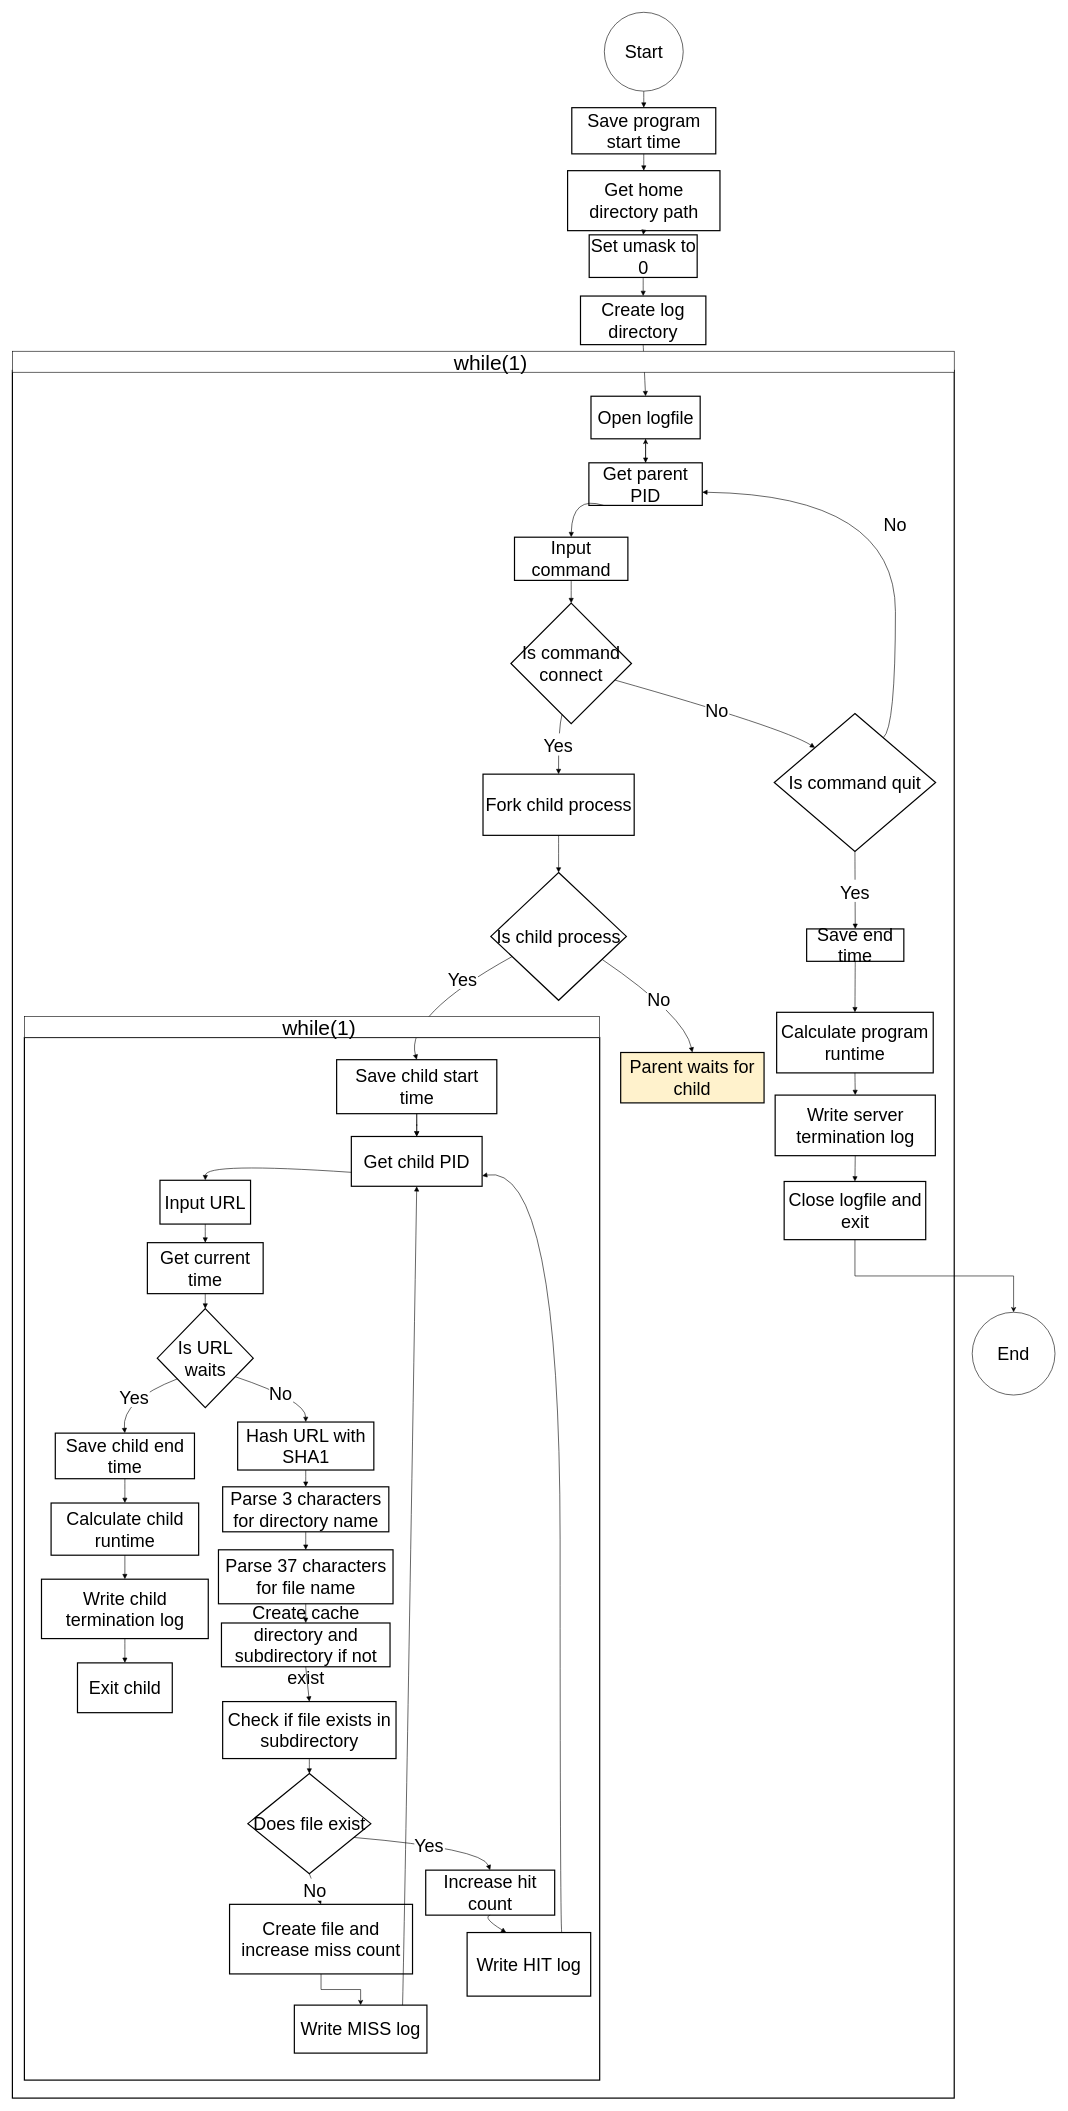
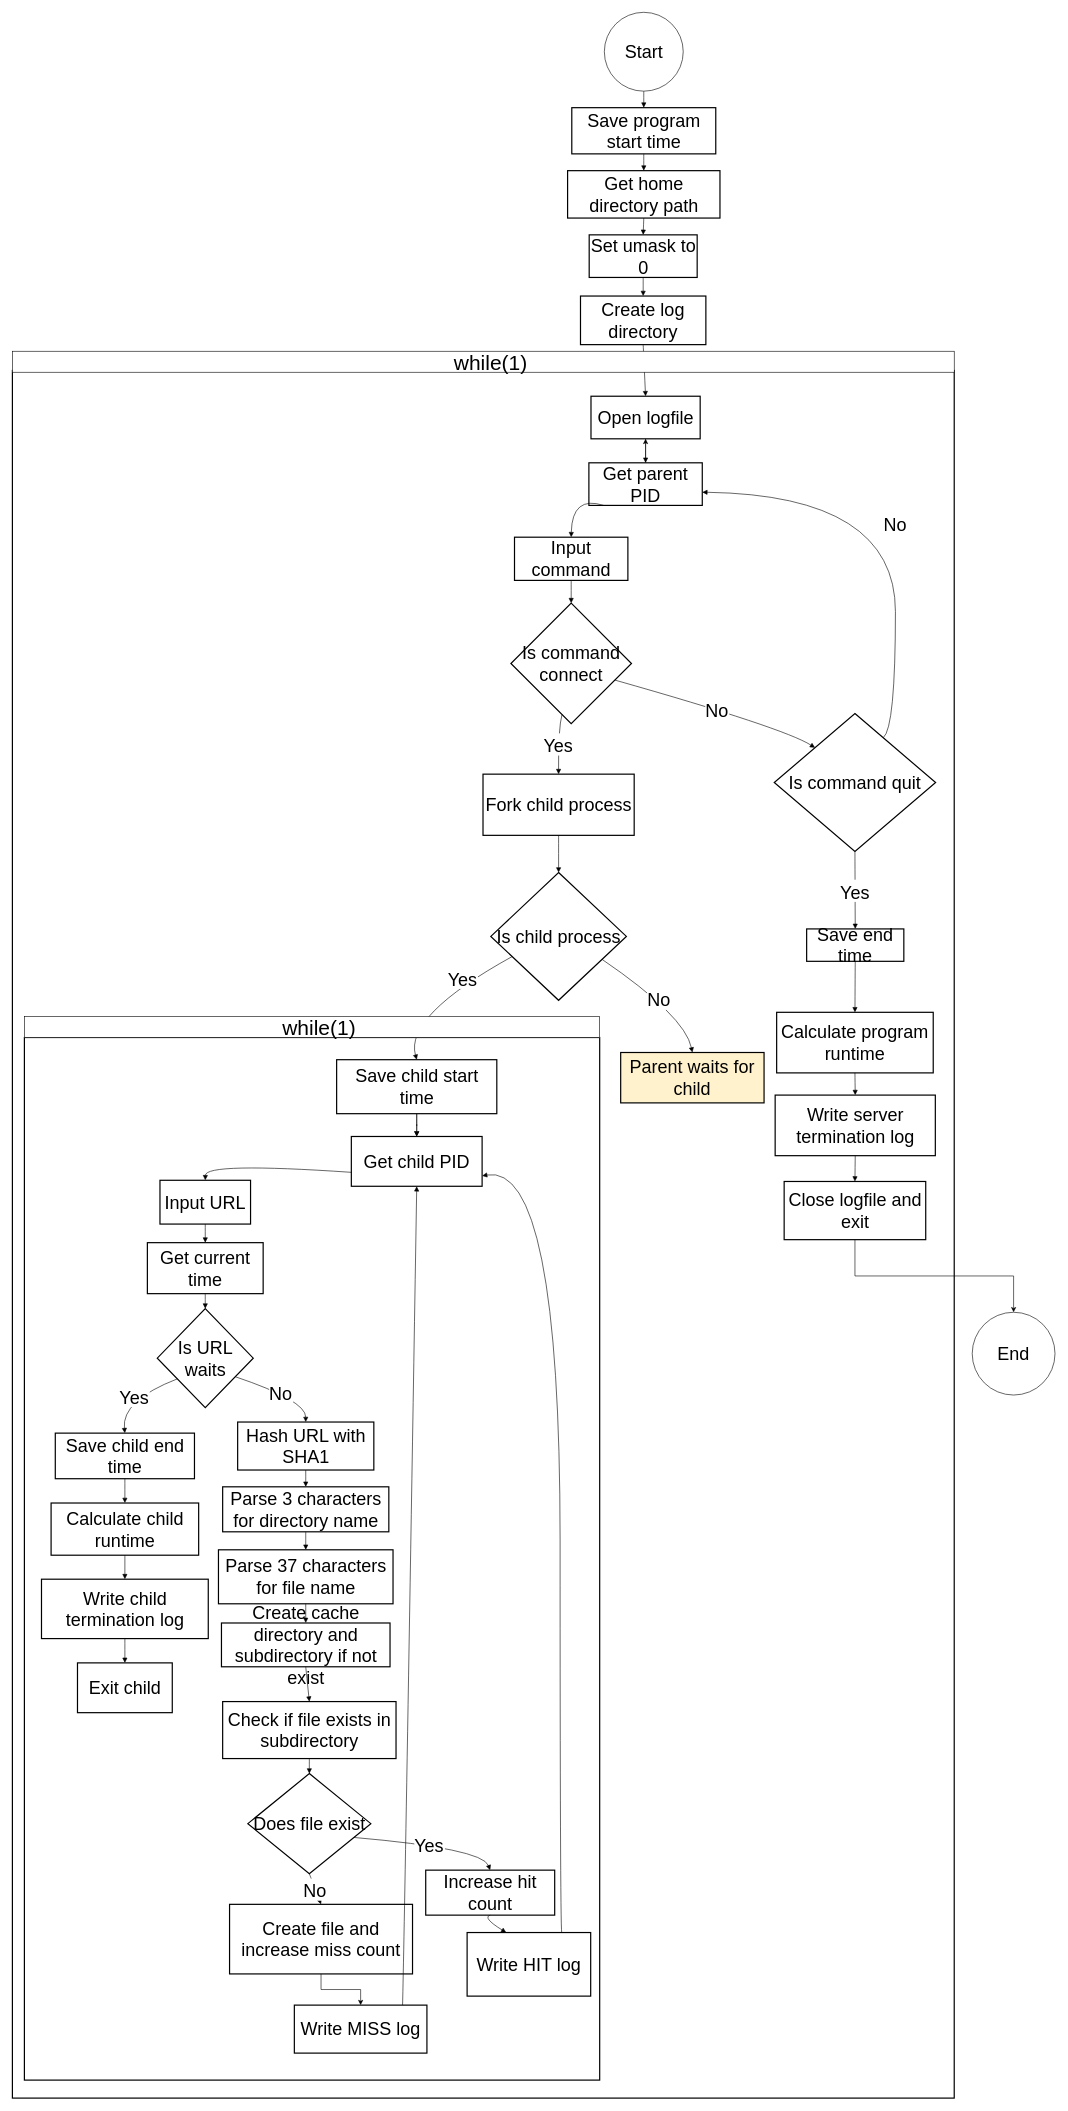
node "Get home directory path": size 152x60 -> 152x47
